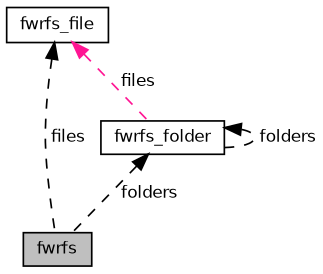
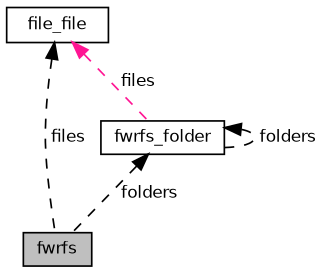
node "fwrfs_file": label "fwrfs_file" -> "file_file"
